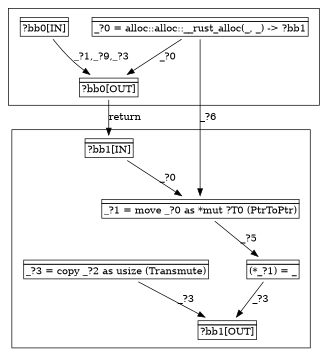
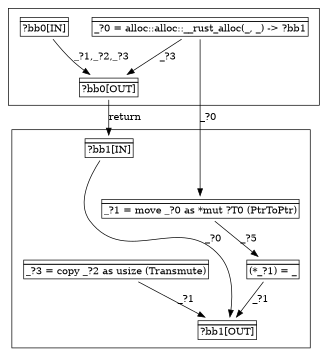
edge "?bb0[IN]" -> "?bb0[OUT]": label "_?1,_?9,_?3" -> "_?1,_?2,_?3"
edge "_?0 = alloc::alloc::__rust_alloc(_, _) -> ?bb1" -> "?bb0[OUT]": label "_?0" -> "_?3"
edge "_?0 = alloc::alloc::__rust_alloc(_, _) -> ?bb1" -> "_?1 = move _?0 as *mut ?T0 (PtrToPtr)": label "_?6" -> "_?0"
edge "?bb1[IN]" -> "_?1 = move _?0 as *mut ?T0 (PtrToPtr)": now "?bb1[IN]" -> "?bb1[OUT]"
edge "_?3 = copy _?2 as usize (Transmute)" -> "?bb1[OUT]": label "_?3" -> "_?1"
edge "(*_?1) = _" -> "?bb1[OUT]": label "_?3" -> "_?1"
